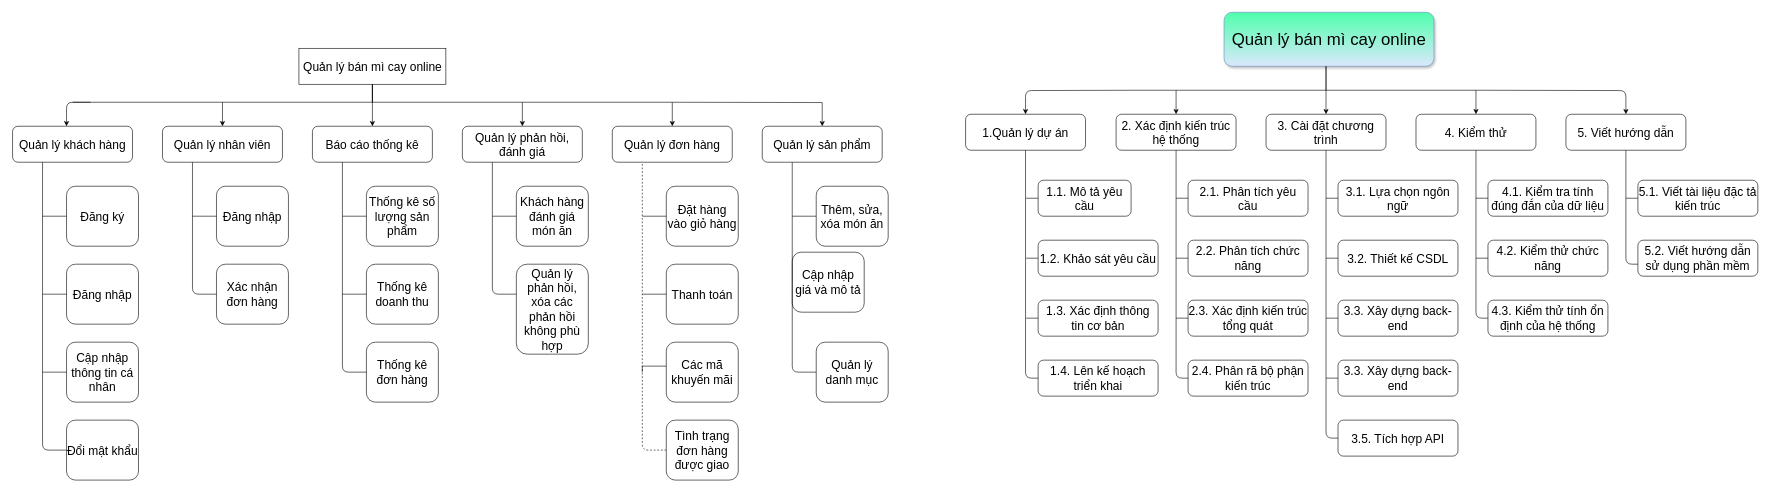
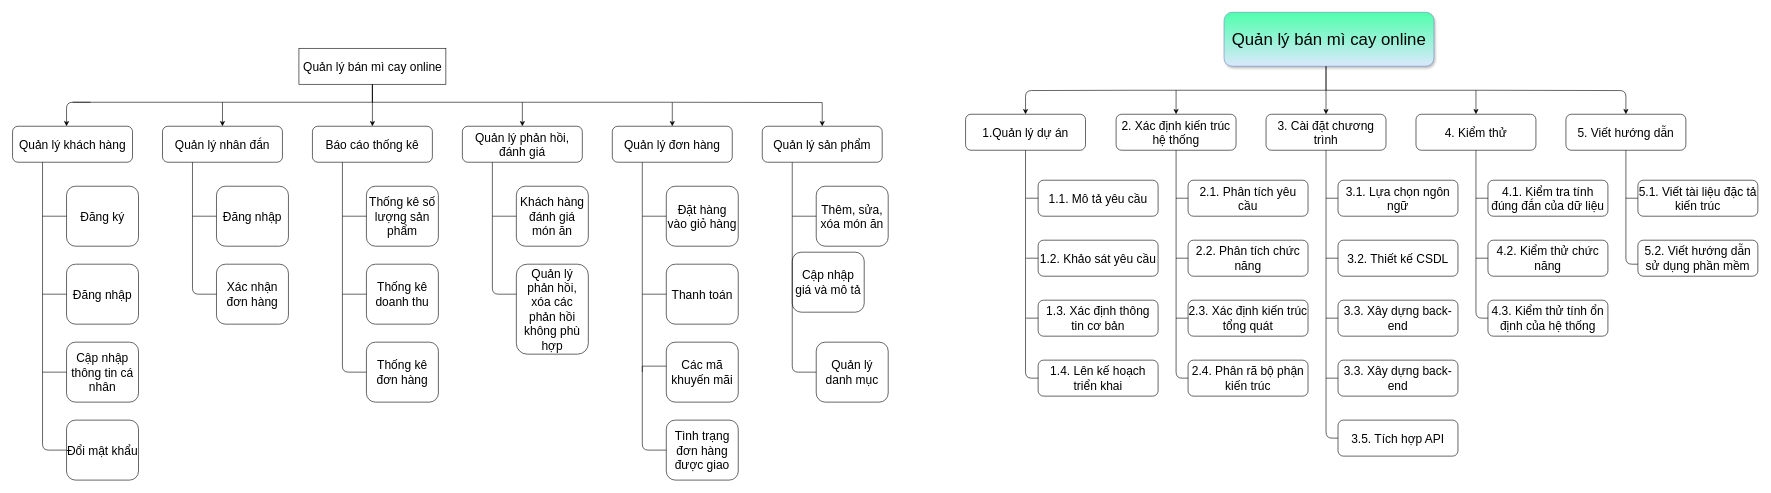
node "Quản lý nhân viên": label "Quản lý nhân viên" -> "Quản lý nhân đắn"
node "1.1. Mô tả yêu cầu": size 93x36 -> 120x36
edge "Quản lý đơn hàng" -- "Tình trạng đơn hàng được giao": style dashed -> solid
